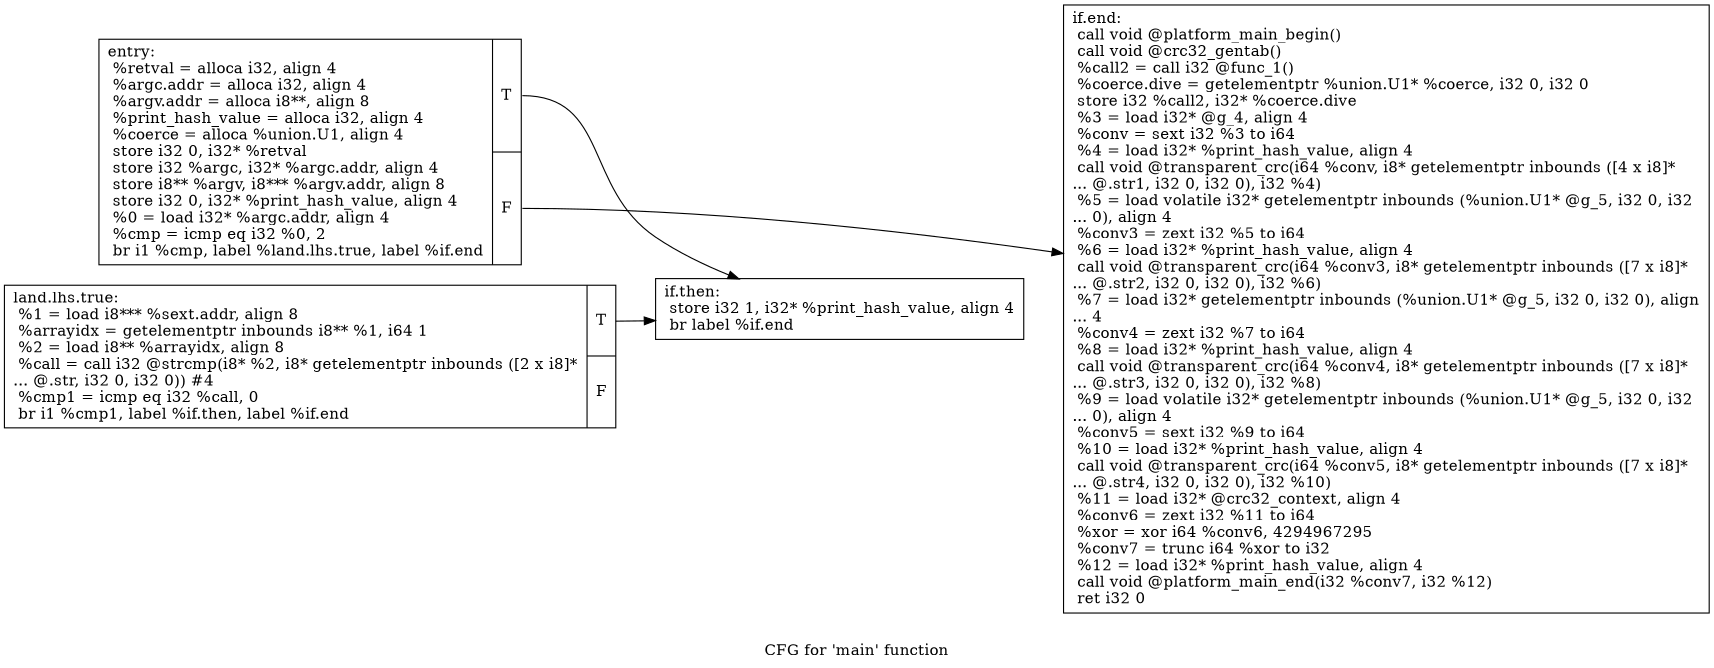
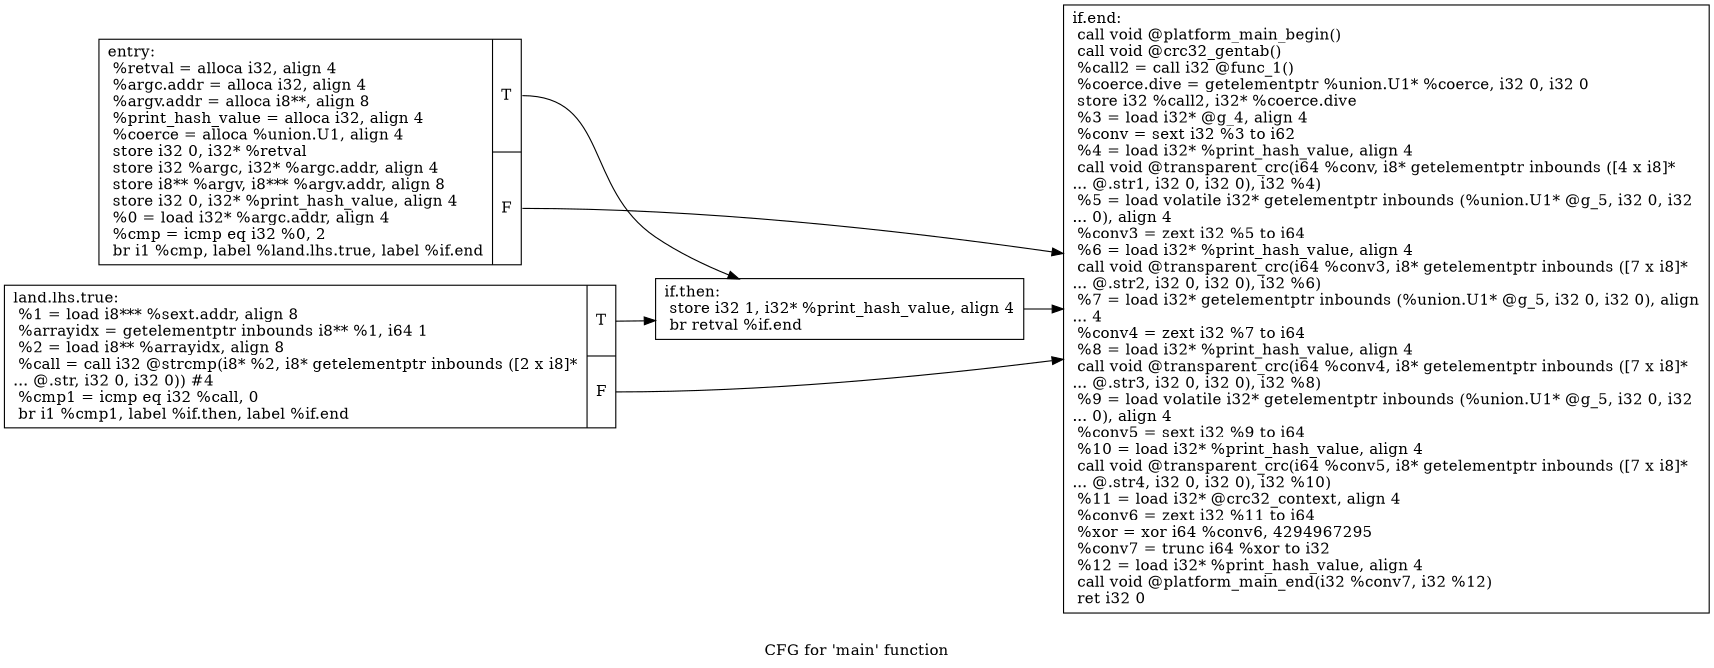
node "if.end:": text "%conv = sext i32 %3 to i64" -> "%conv = sext i32 %3 to i62"
edge "if.then:" -> "if.end:": added
node "if.then:": text "br label %if.end" -> "br retval %if.end"
edge "land.lhs.true:" -> "if.end:": added
